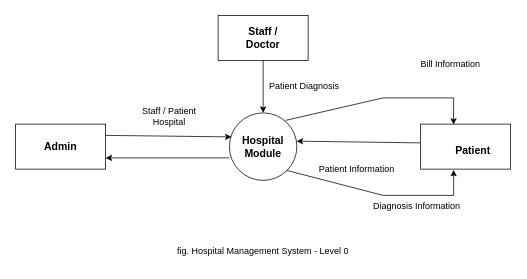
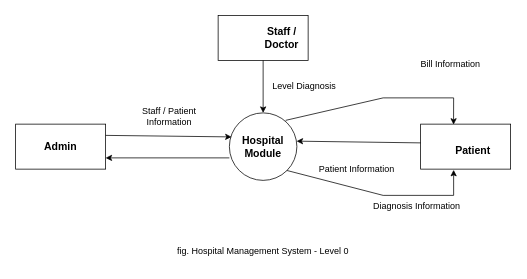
node "Staff / Doctor": moved (263, 38) -> (282, 38)
node "Patient Diagnosis": label "Patient Diagnosis" -> "Level Diagnosis"
node "Staff / Patient Hospital": label "Staff / Patient Hospital" -> "Staff / Patient Information"
